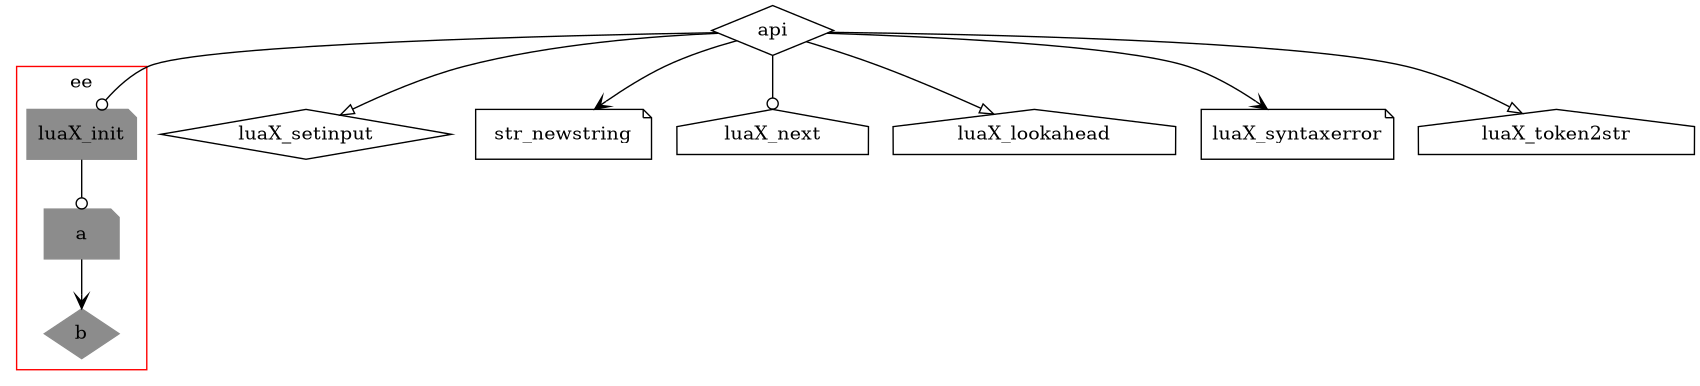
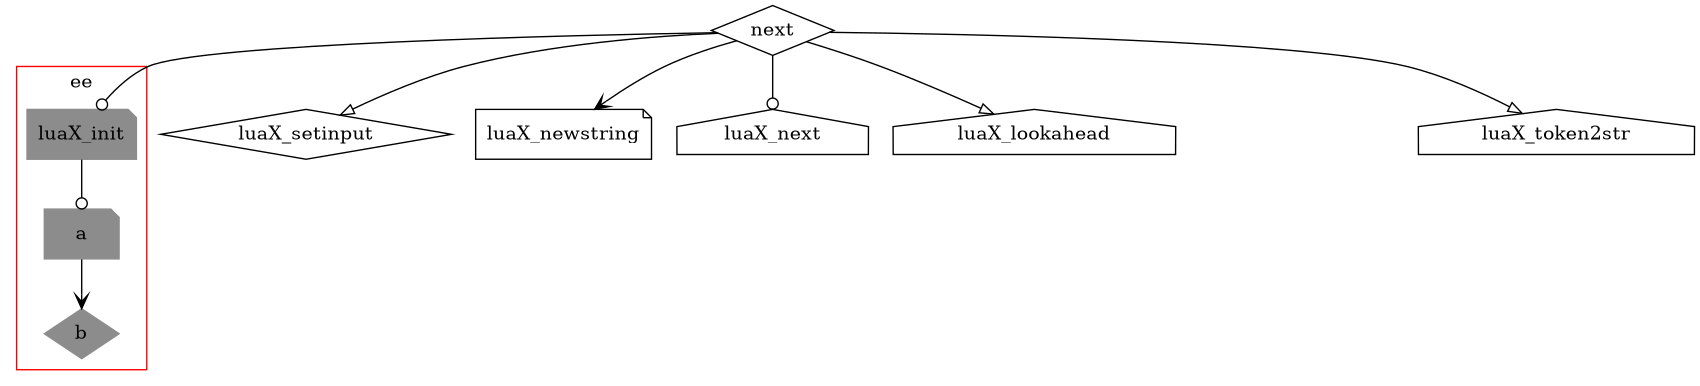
node "api": label "api" -> "next"
node "str_newstring": label "str_newstring" -> "luaX_newstring"
node "luaX_syntaxerror": removed
